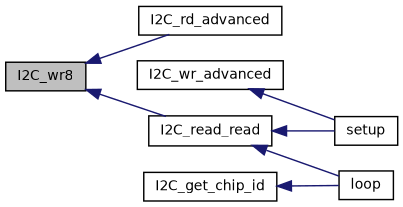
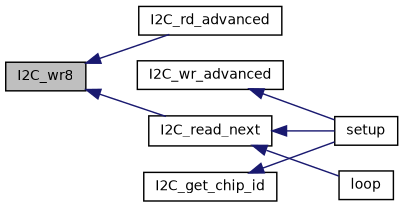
node "I2C_read_read": label "I2C_read_read" -> "I2C_read_next"
edge "loop" -> "I2C_get_chip_id": now "setup" -> "I2C_get_chip_id"
